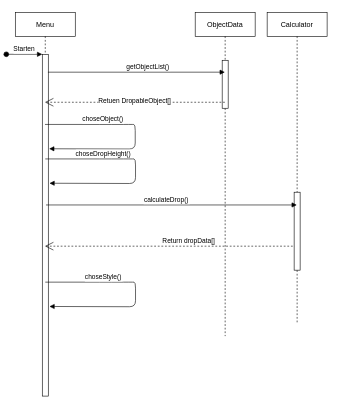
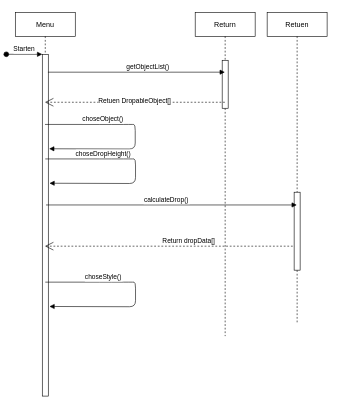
node "ObjectData": label "ObjectData" -> "Return"
node "Calculator": label "Calculator" -> "Retuen"
